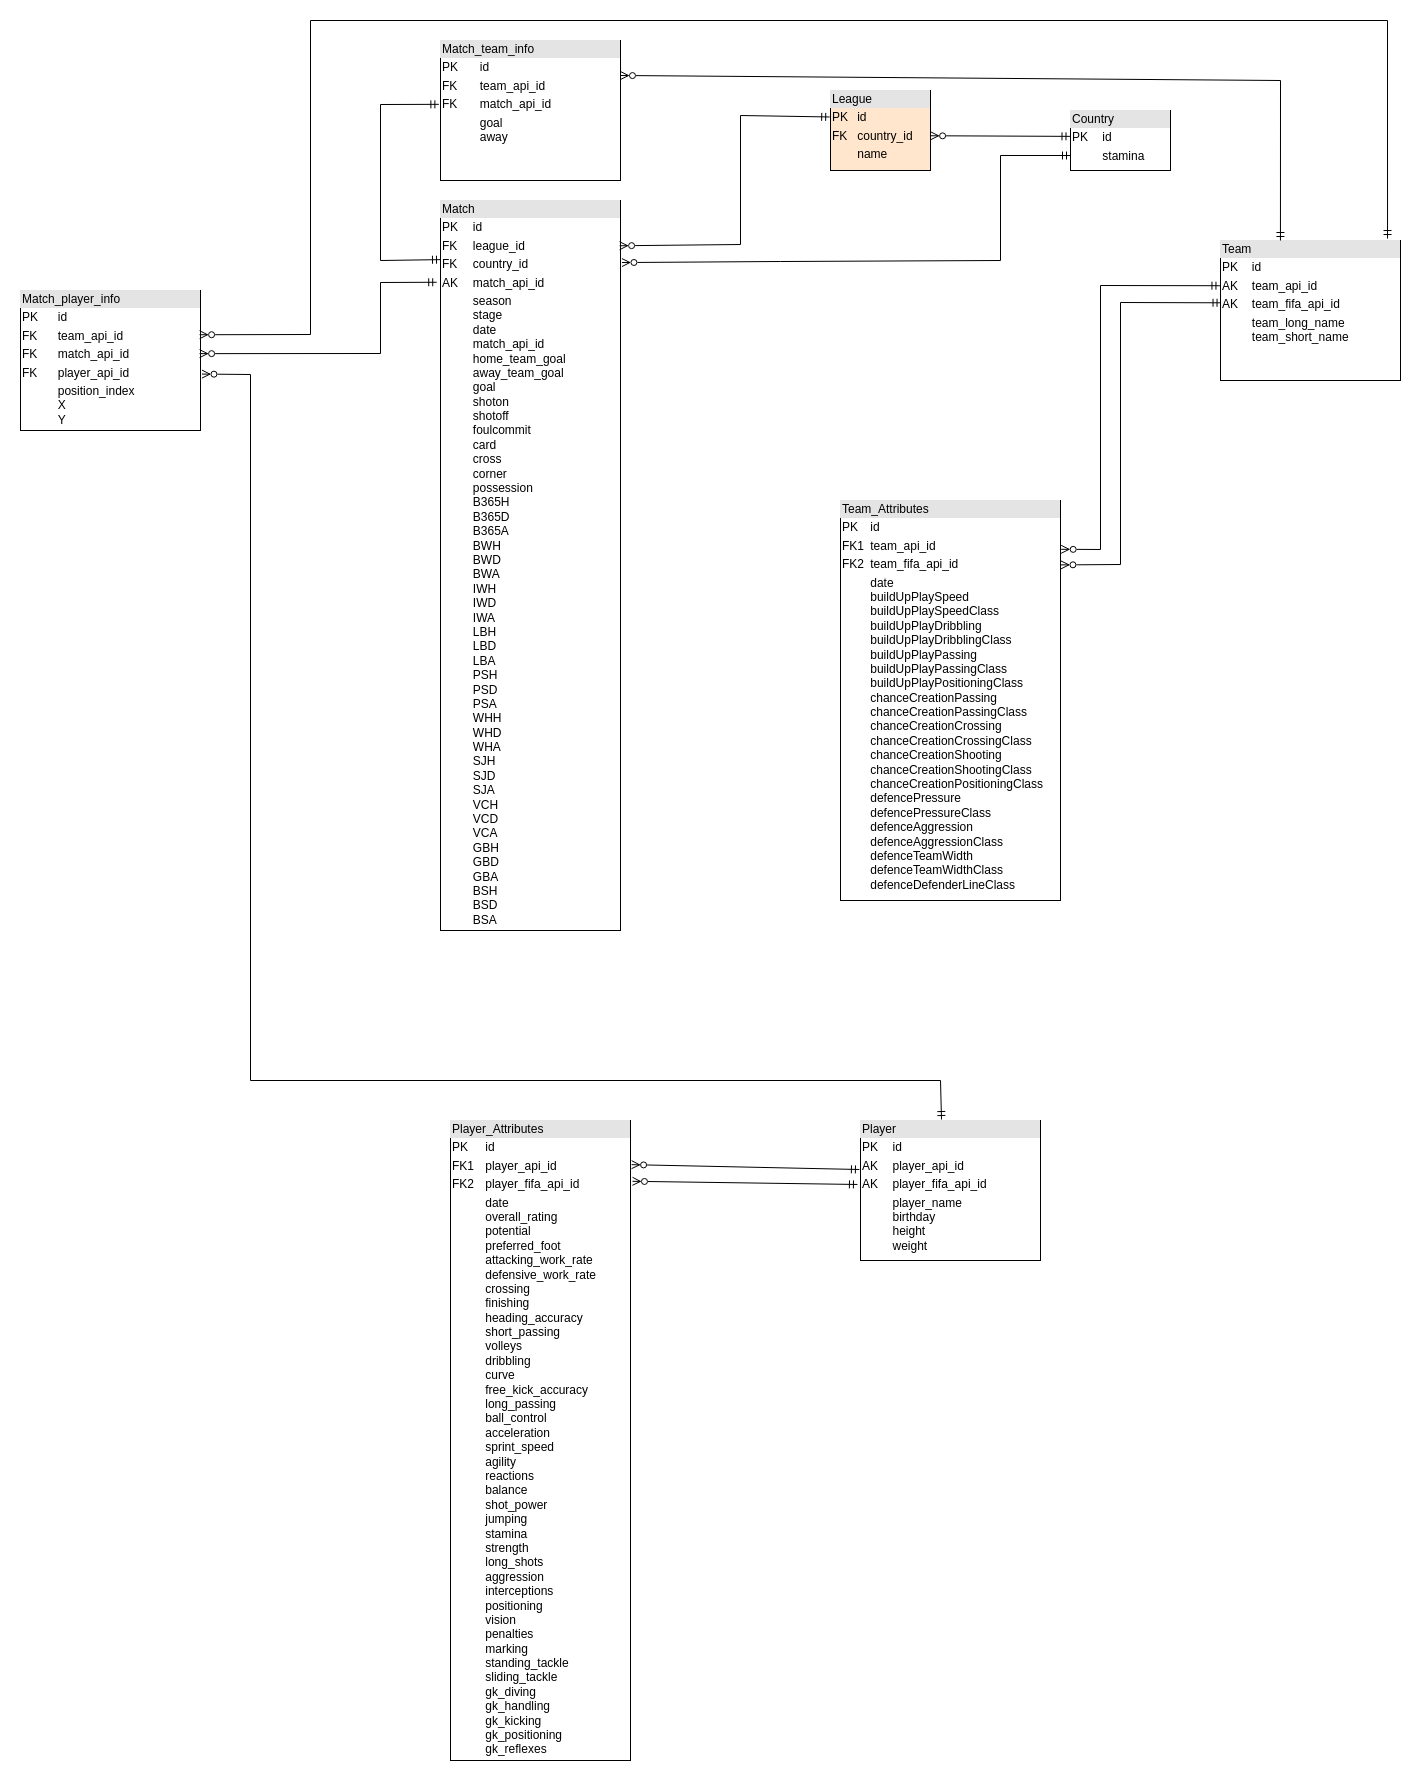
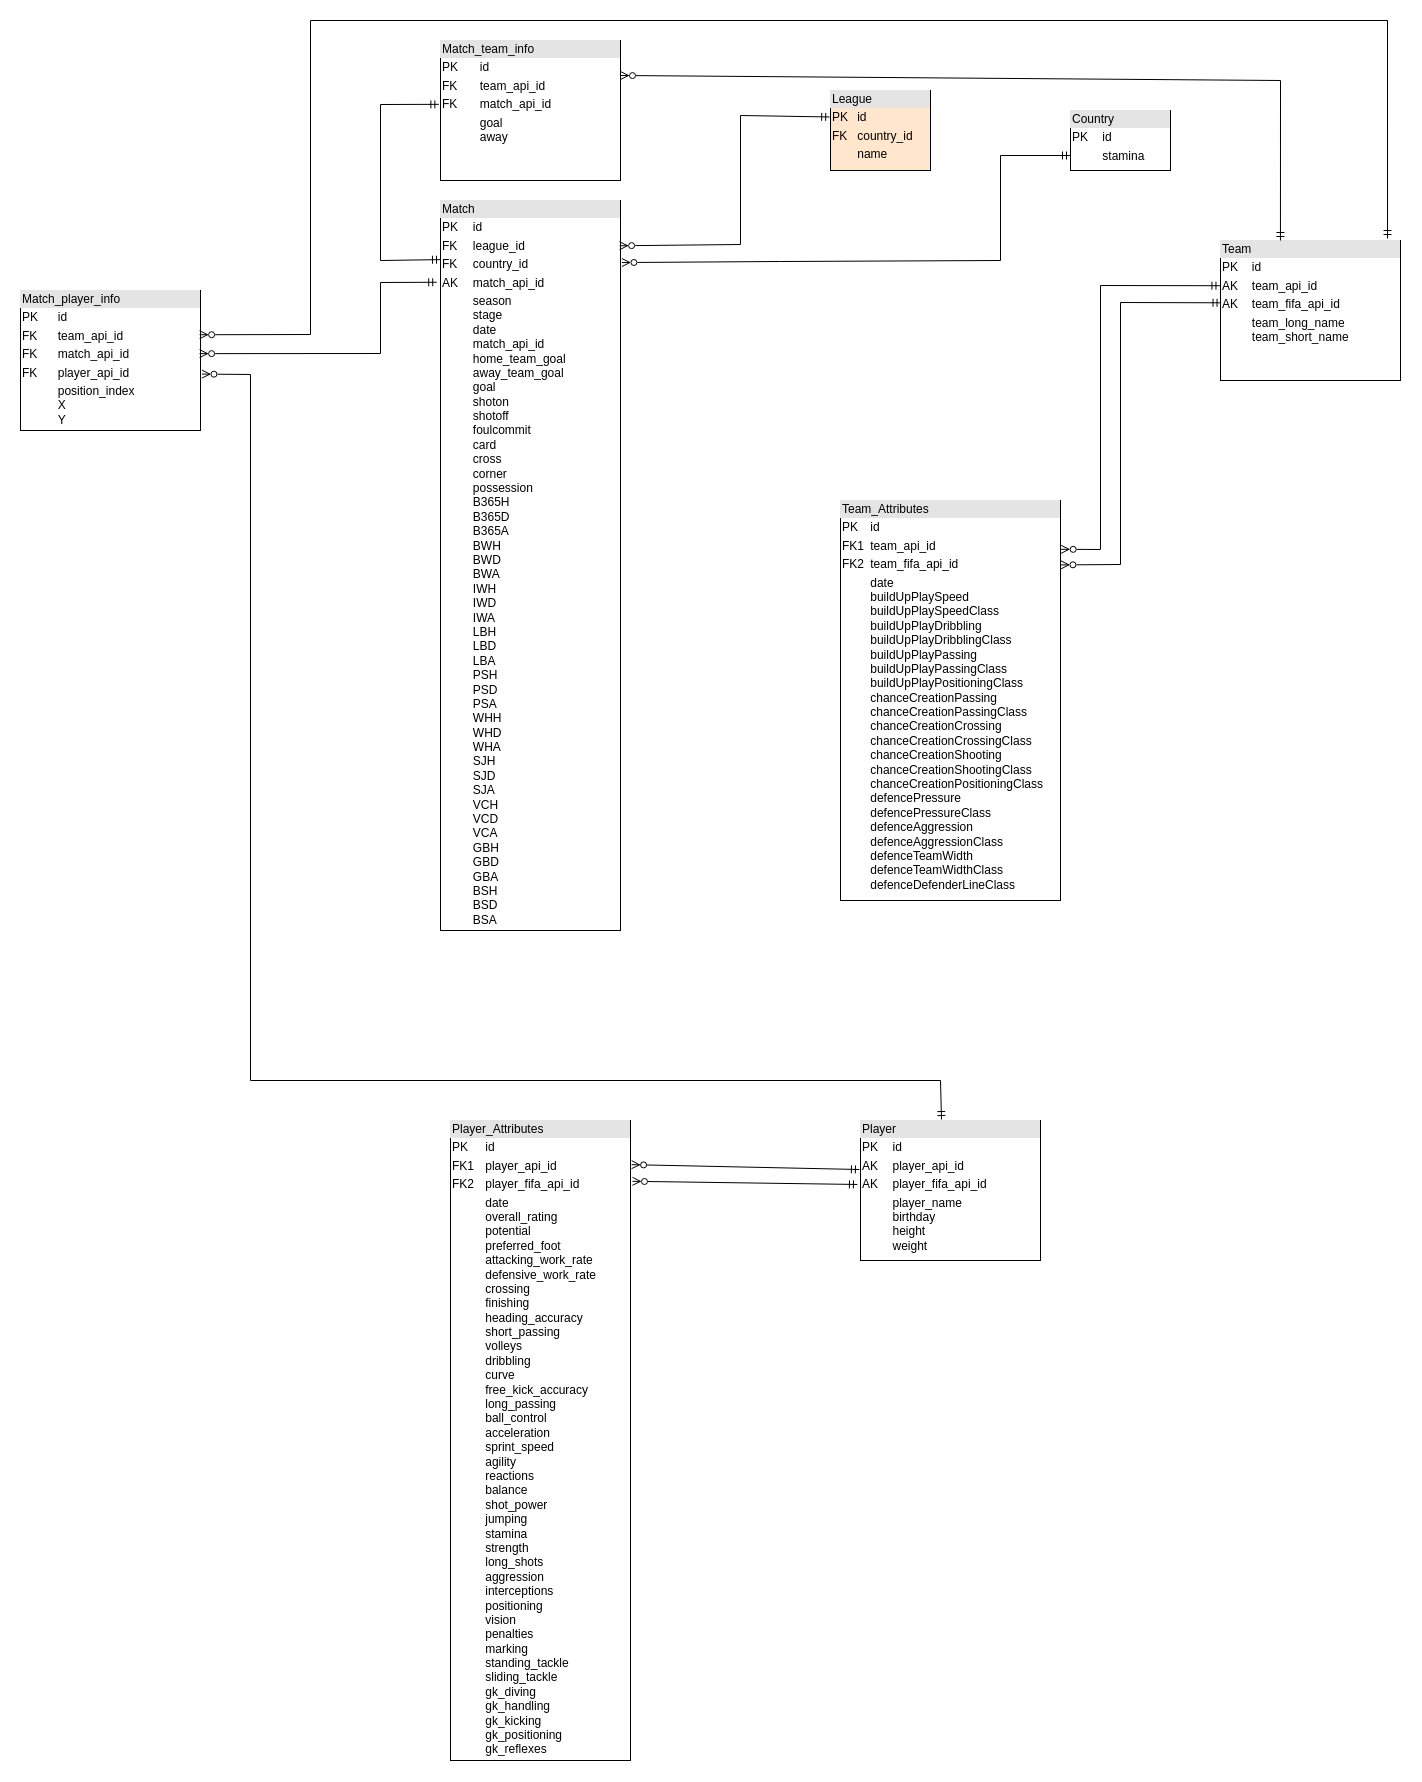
edge "League PK id FK country_id name" -- "Country PK id stamina": removed
